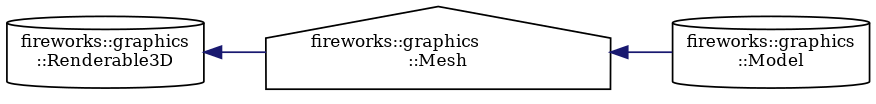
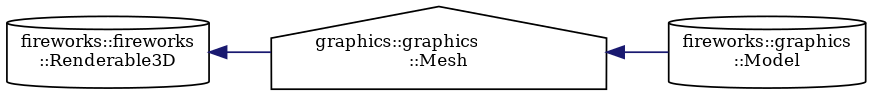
node "fireworks::graphics ::Renderable3D": label "fireworks::graphics ::Renderable3D" -> "fireworks::fireworks ::Renderable3D"
node "fireworks::graphics ::Mesh": label "fireworks::graphics ::Mesh" -> "graphics::graphics ::Mesh"
